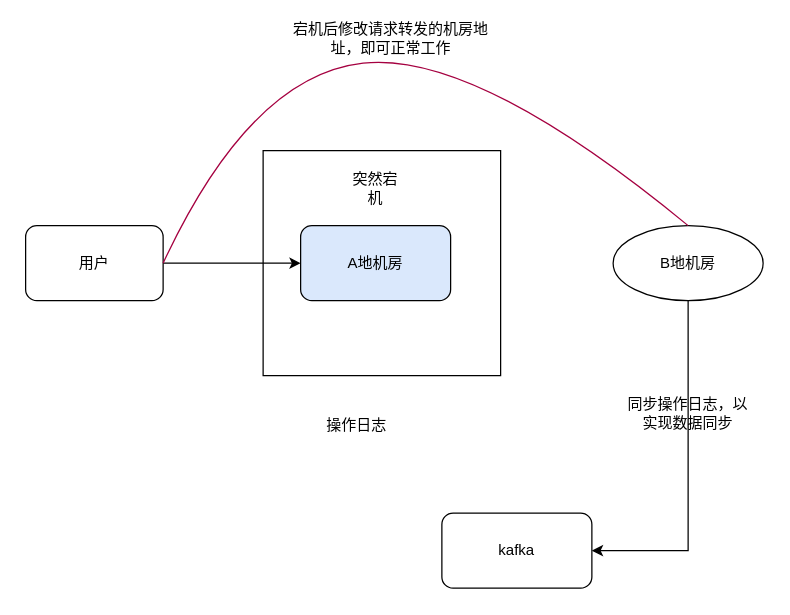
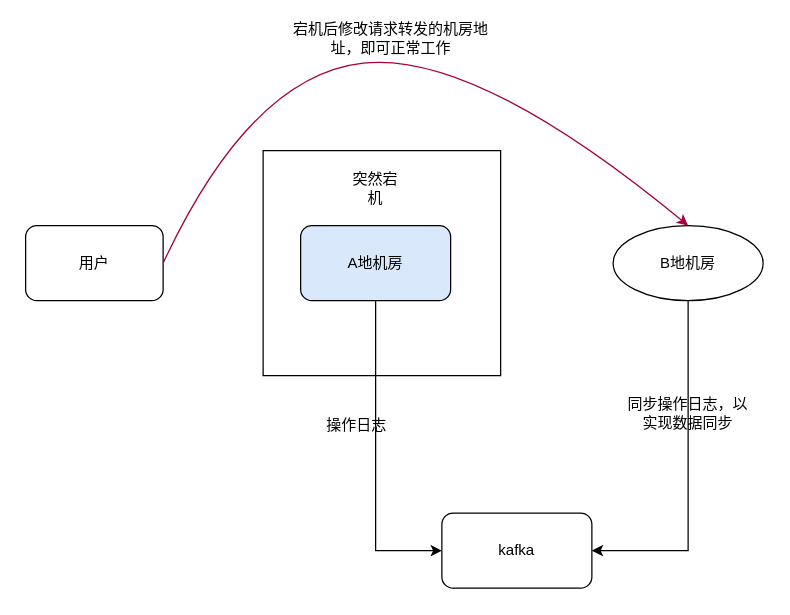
edge "用户" -- "B地机房": arrowhead none -> classic
edge "用户" -> "A地机房": removed
edge "A地机房" -> "kafka": added
